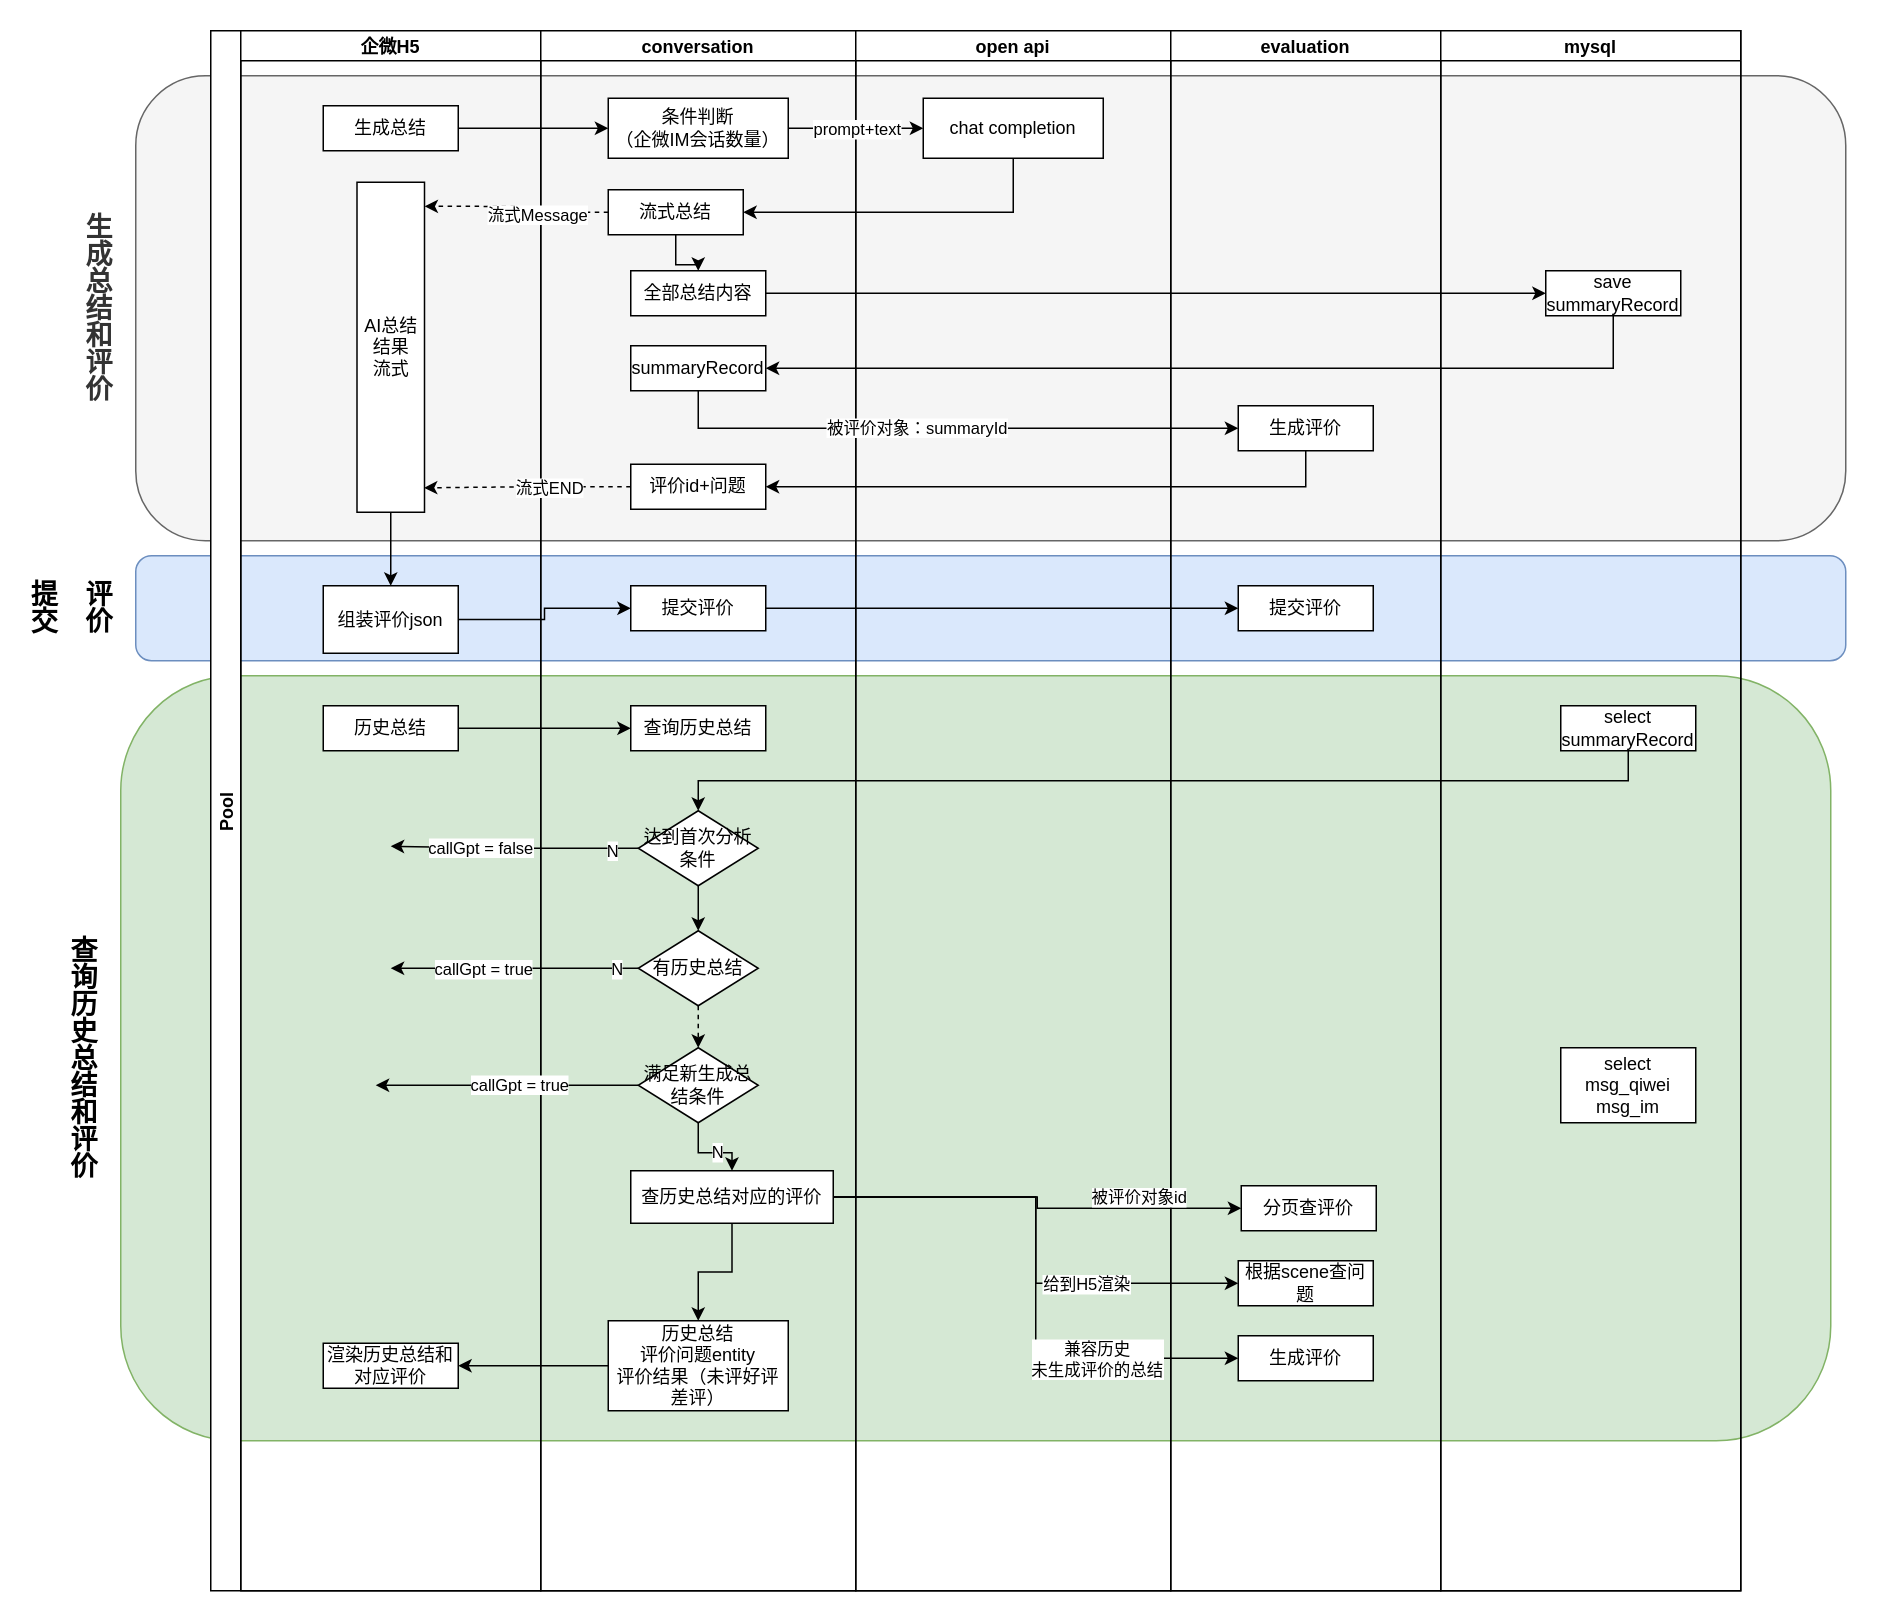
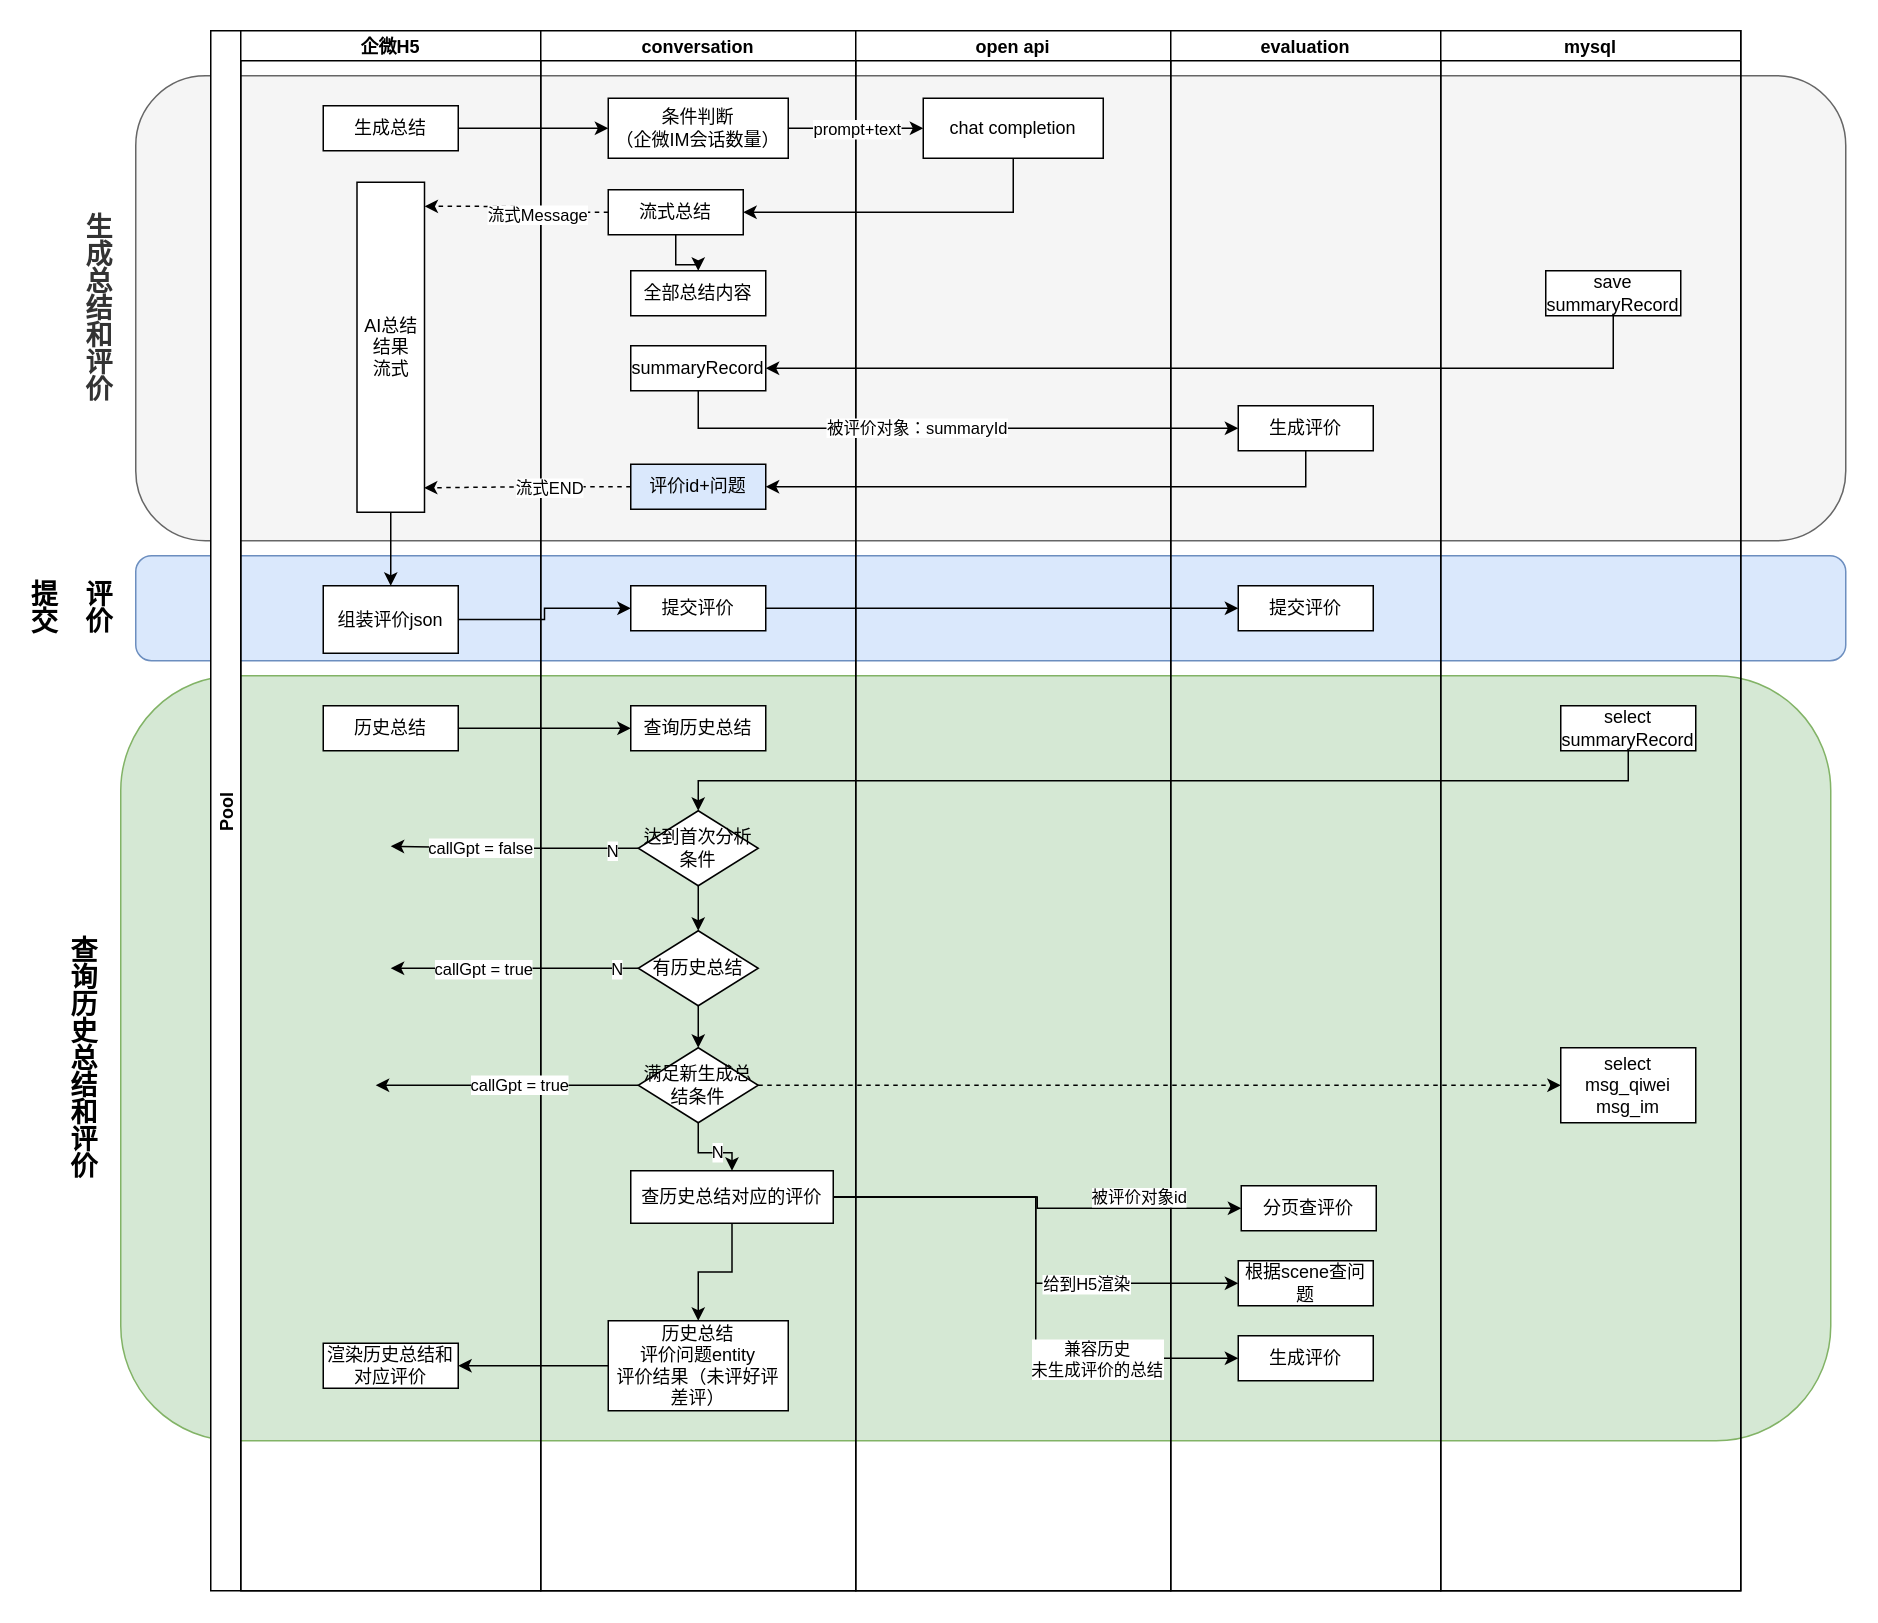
edge "全部总结内容" -> "save summaryRecord": removed
node "评价id+问题": fillcolor #ffffff -> #dae8fc
edge "有历史总结" -> "满足新生成总结条件": style dashed -> solid
edge "满足新生成总结条件" -> "select msg_qiwei msg_im": added
